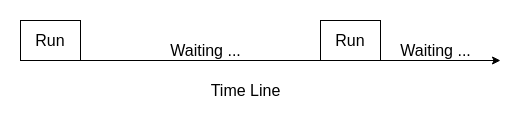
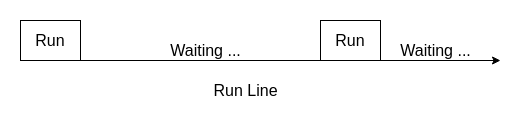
node "Time Line": label "Time Line" -> "Run Line"
